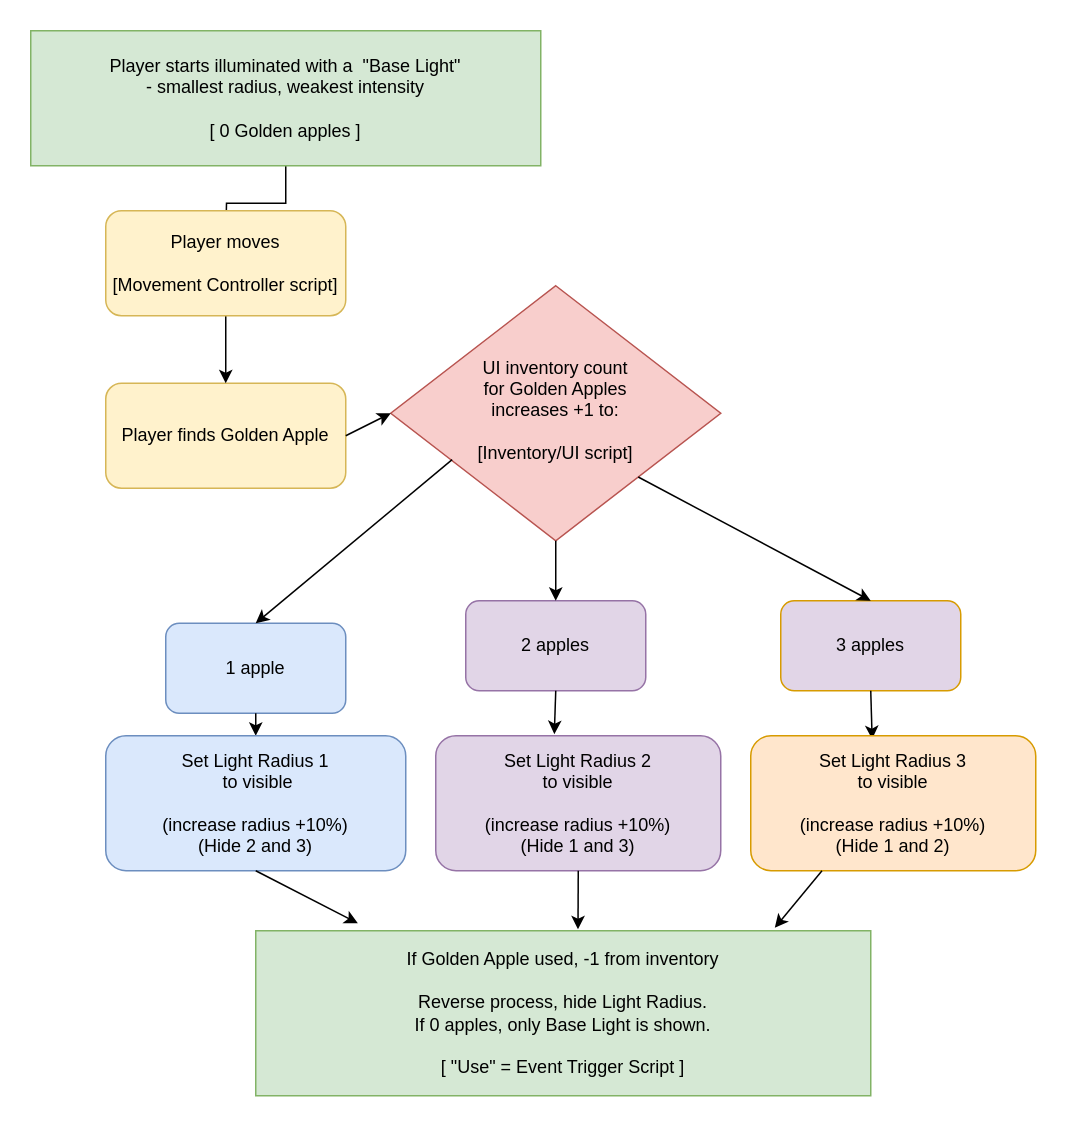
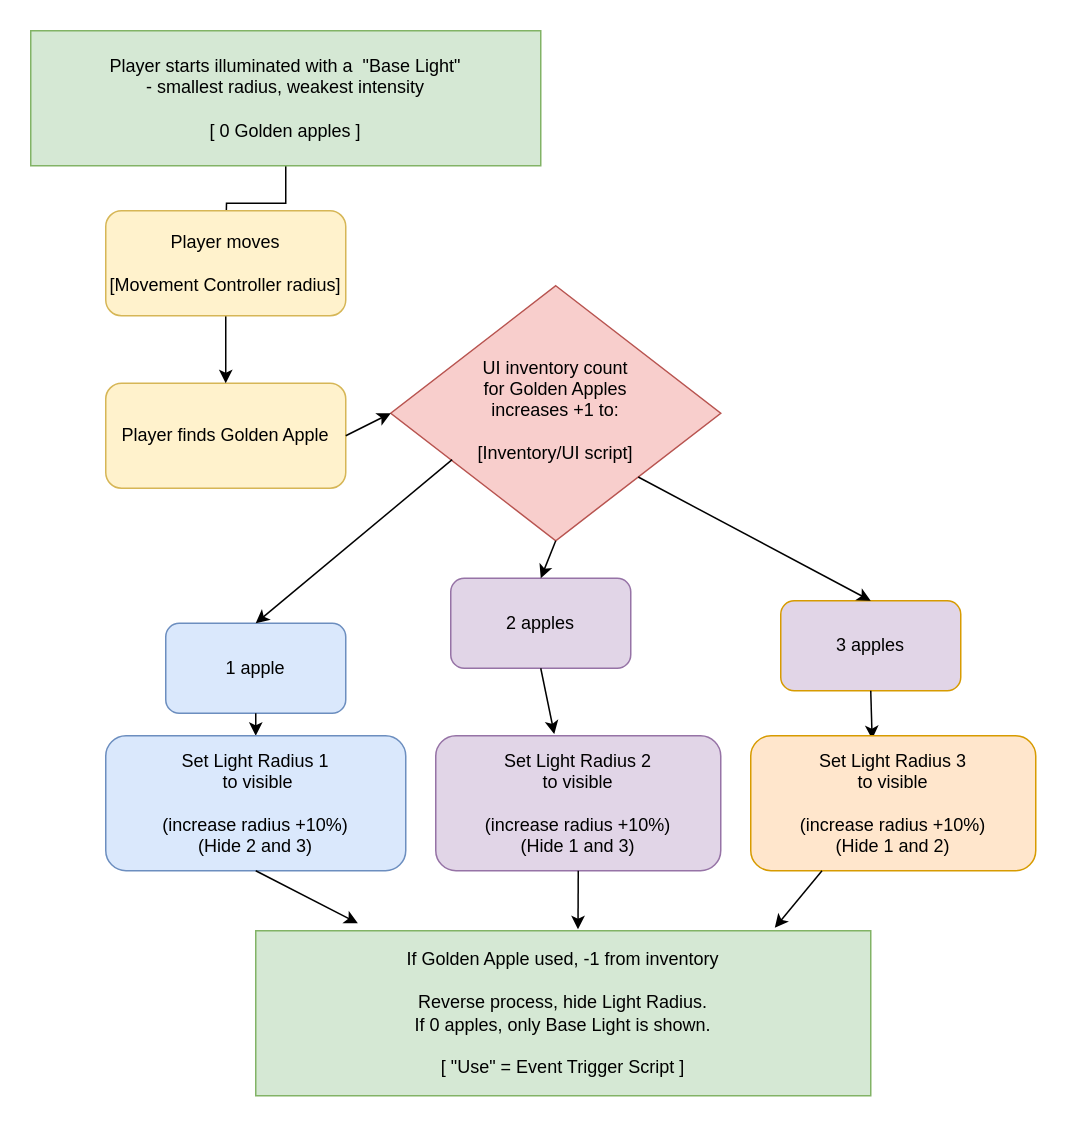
node "Player moves [Movement Controller script]": label "Player moves [Movement Controller script]" -> "Player moves [Movement Controller radius]"
node "2 apples": moved (556, 646) -> (541, 623)
